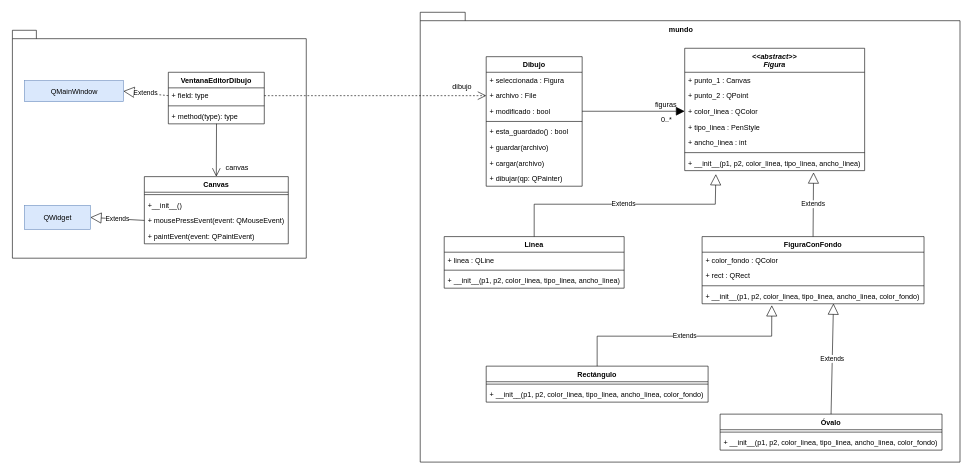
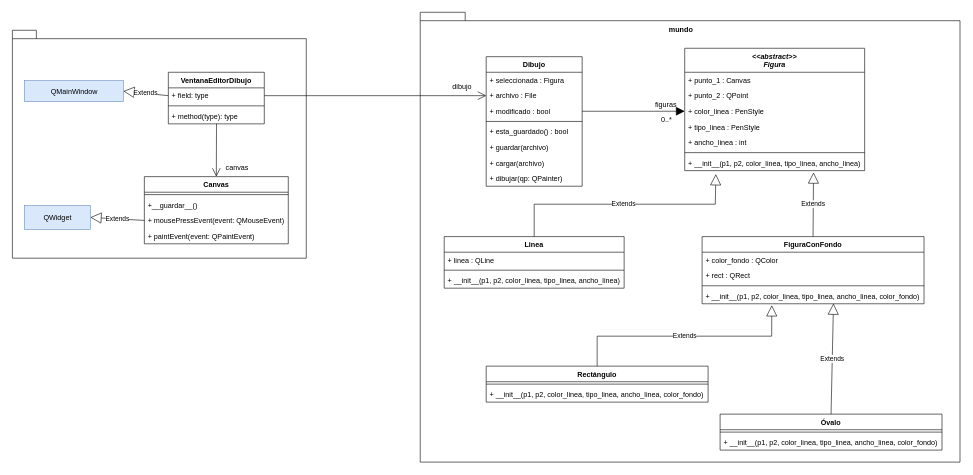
edge "+ field: type" -> "QMainWindow": style dashed -> solid
edge "+ field: type" -> "+ archivo : File": style dashed -> solid
node "+ color_linea : QColor": label "+ color_linea : QColor" -> "+ color_linea : PenStyle"
node "+__init__()": label "+__init__()" -> "+__guardar__()"
